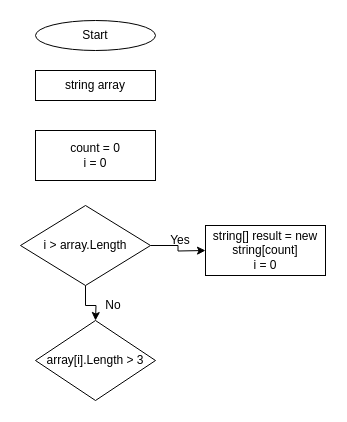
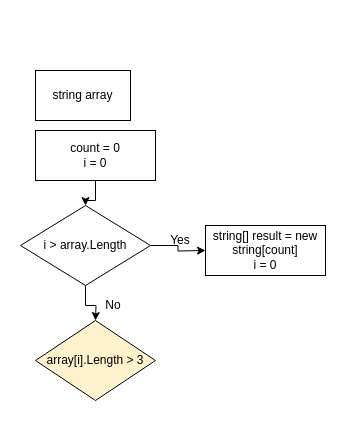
node "Start": removed
node "string array": size 120x30 -> 95x50
edge "count = 0 i = 0" -> "i > array.Length": added
node "array[i].Length > 3": fillcolor #ffffff -> #fff2cc
